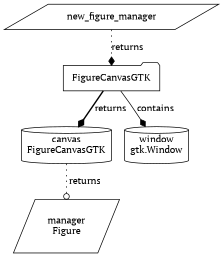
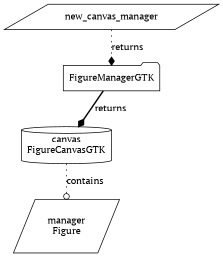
node "new_figure_manager": label "new_figure_manager" -> "new_canvas_manager"
node "FigureCanvasGTK": label "FigureCanvasGTK" -> "FigureManagerGTK"
node "window gtk.Window": removed
edge "canvas FigureCanvasGTK" -> "manager Figure": label "returns" -> "contains"
